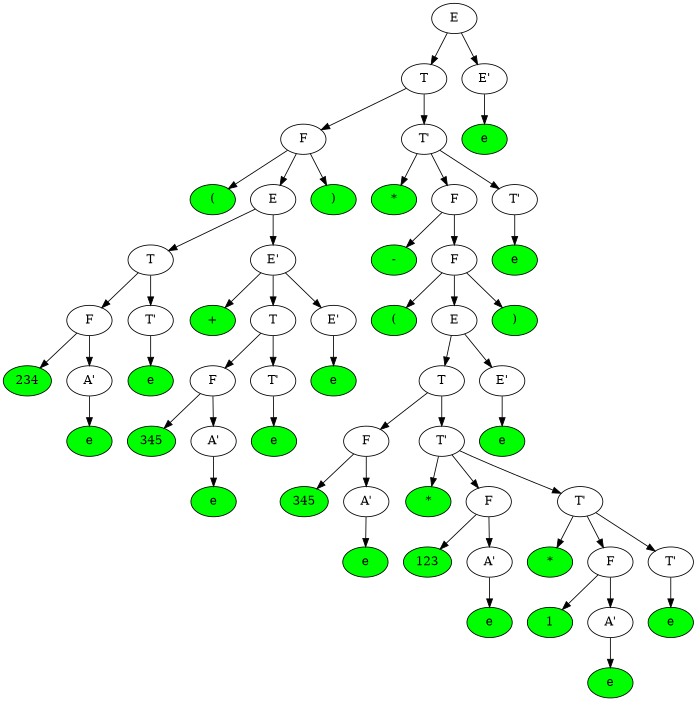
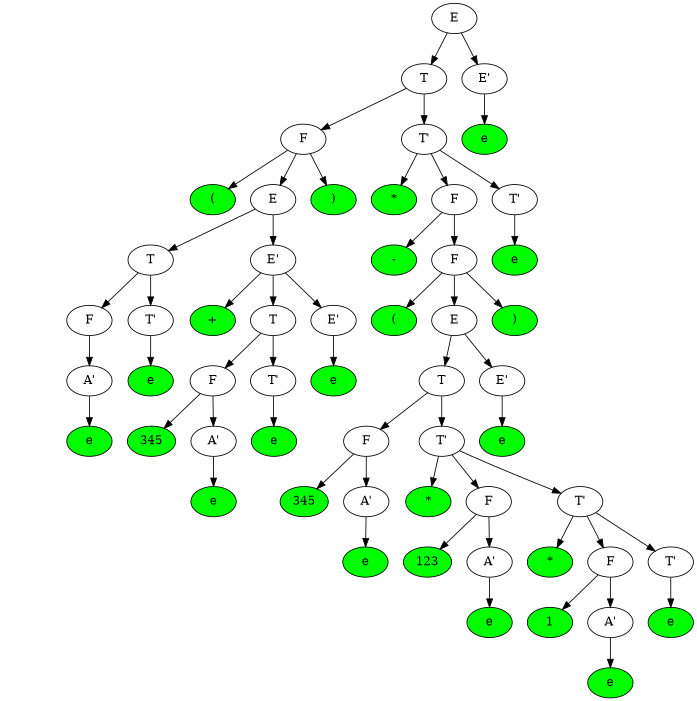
node "234": removed
